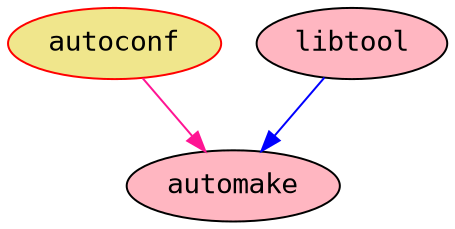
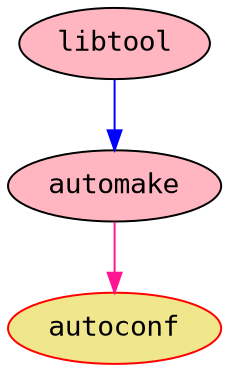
edge "autoconf" -> "automake": reversed
